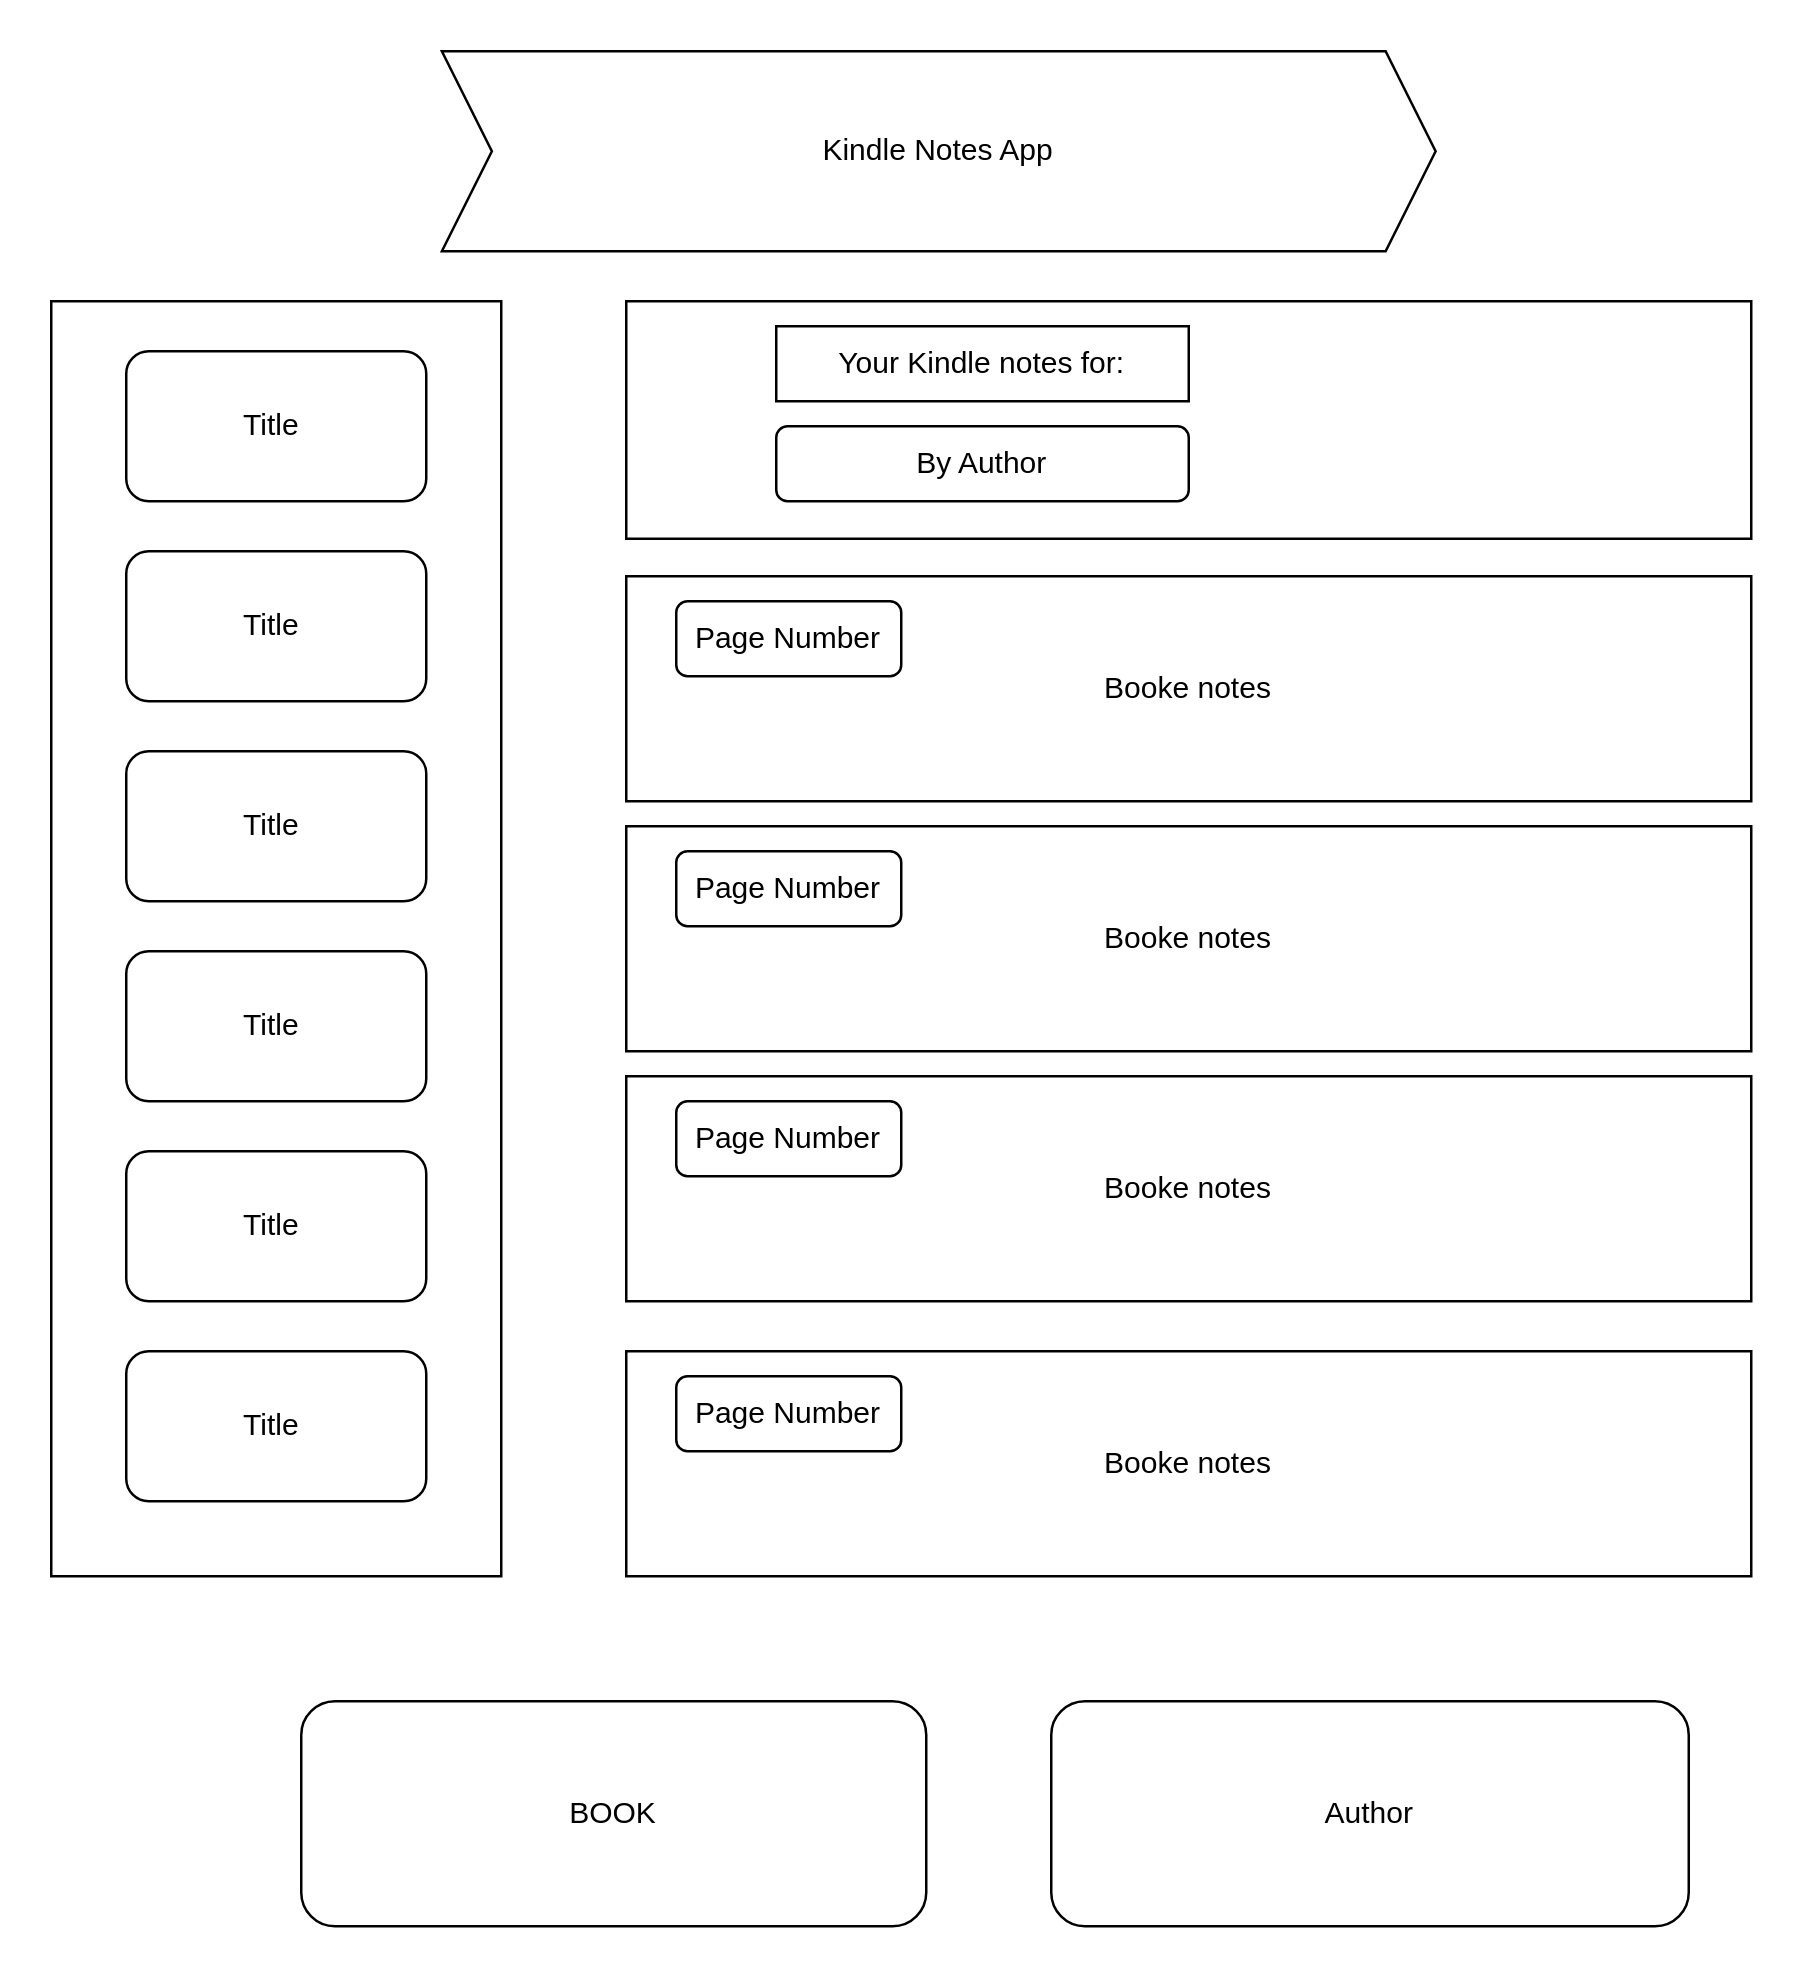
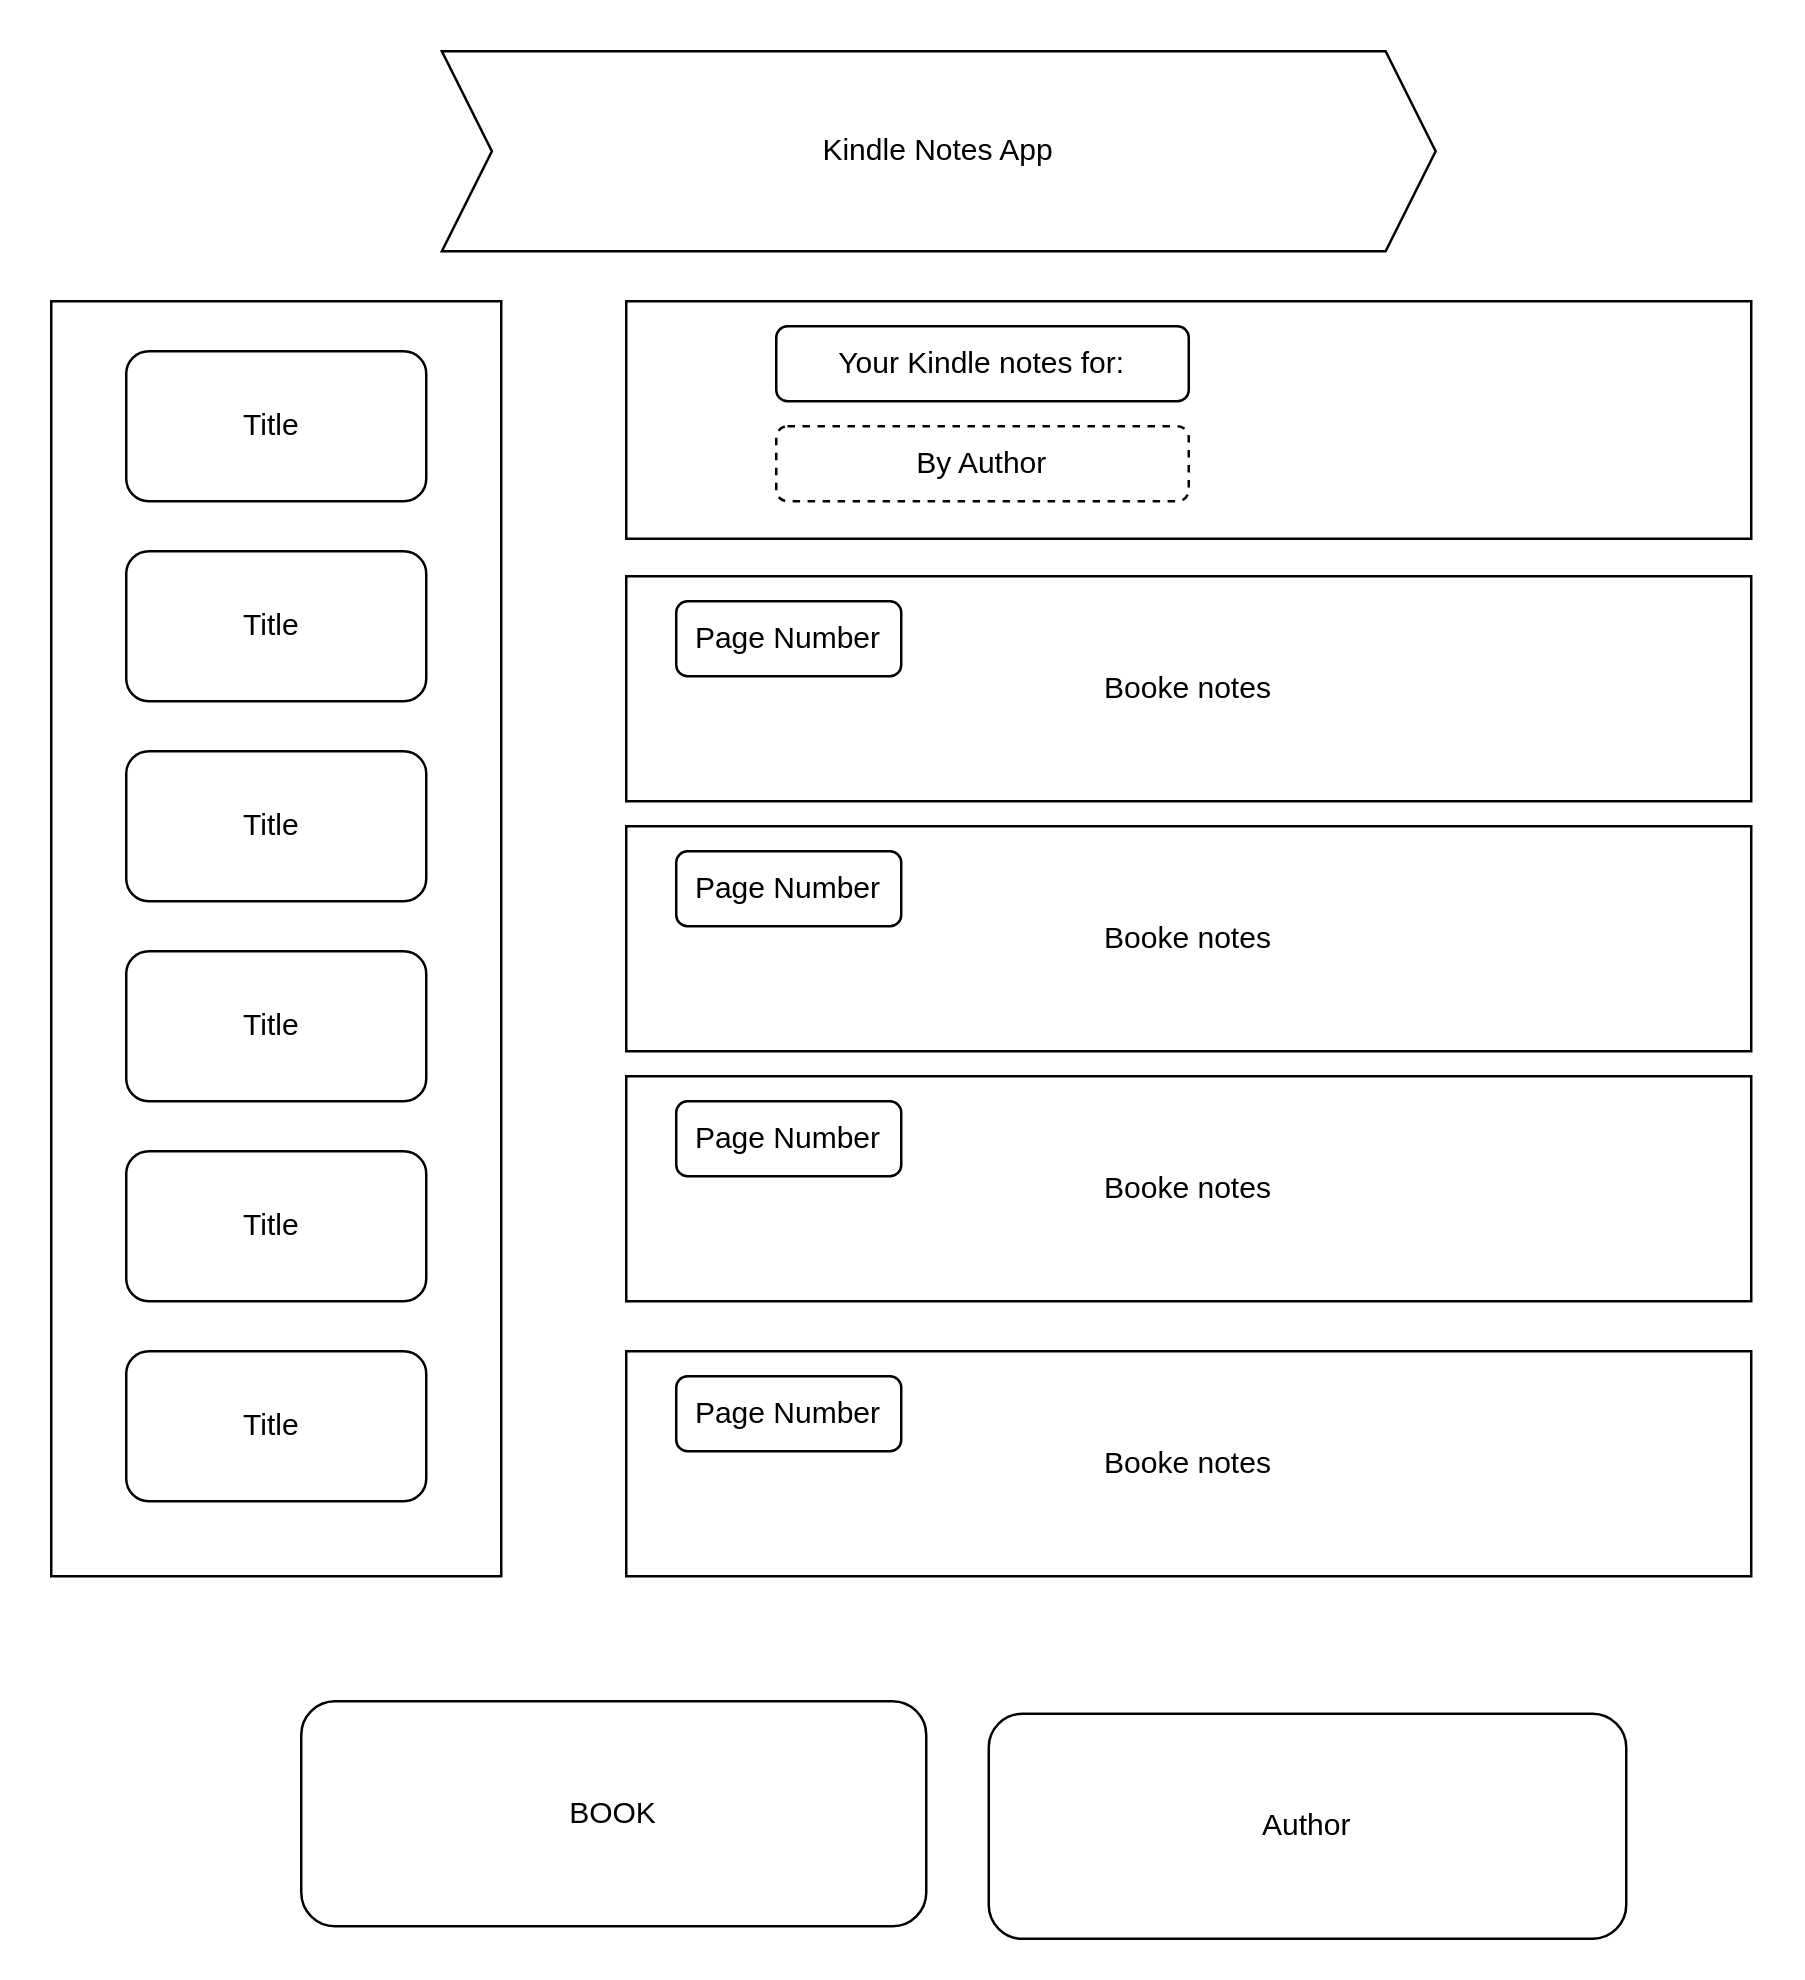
node "Your Kindle notes for:": shape rectangle -> rounded rectangle
node "By Author": style solid -> dashed
node "Author": moved (1370, 1814) -> (1308, 1826)
